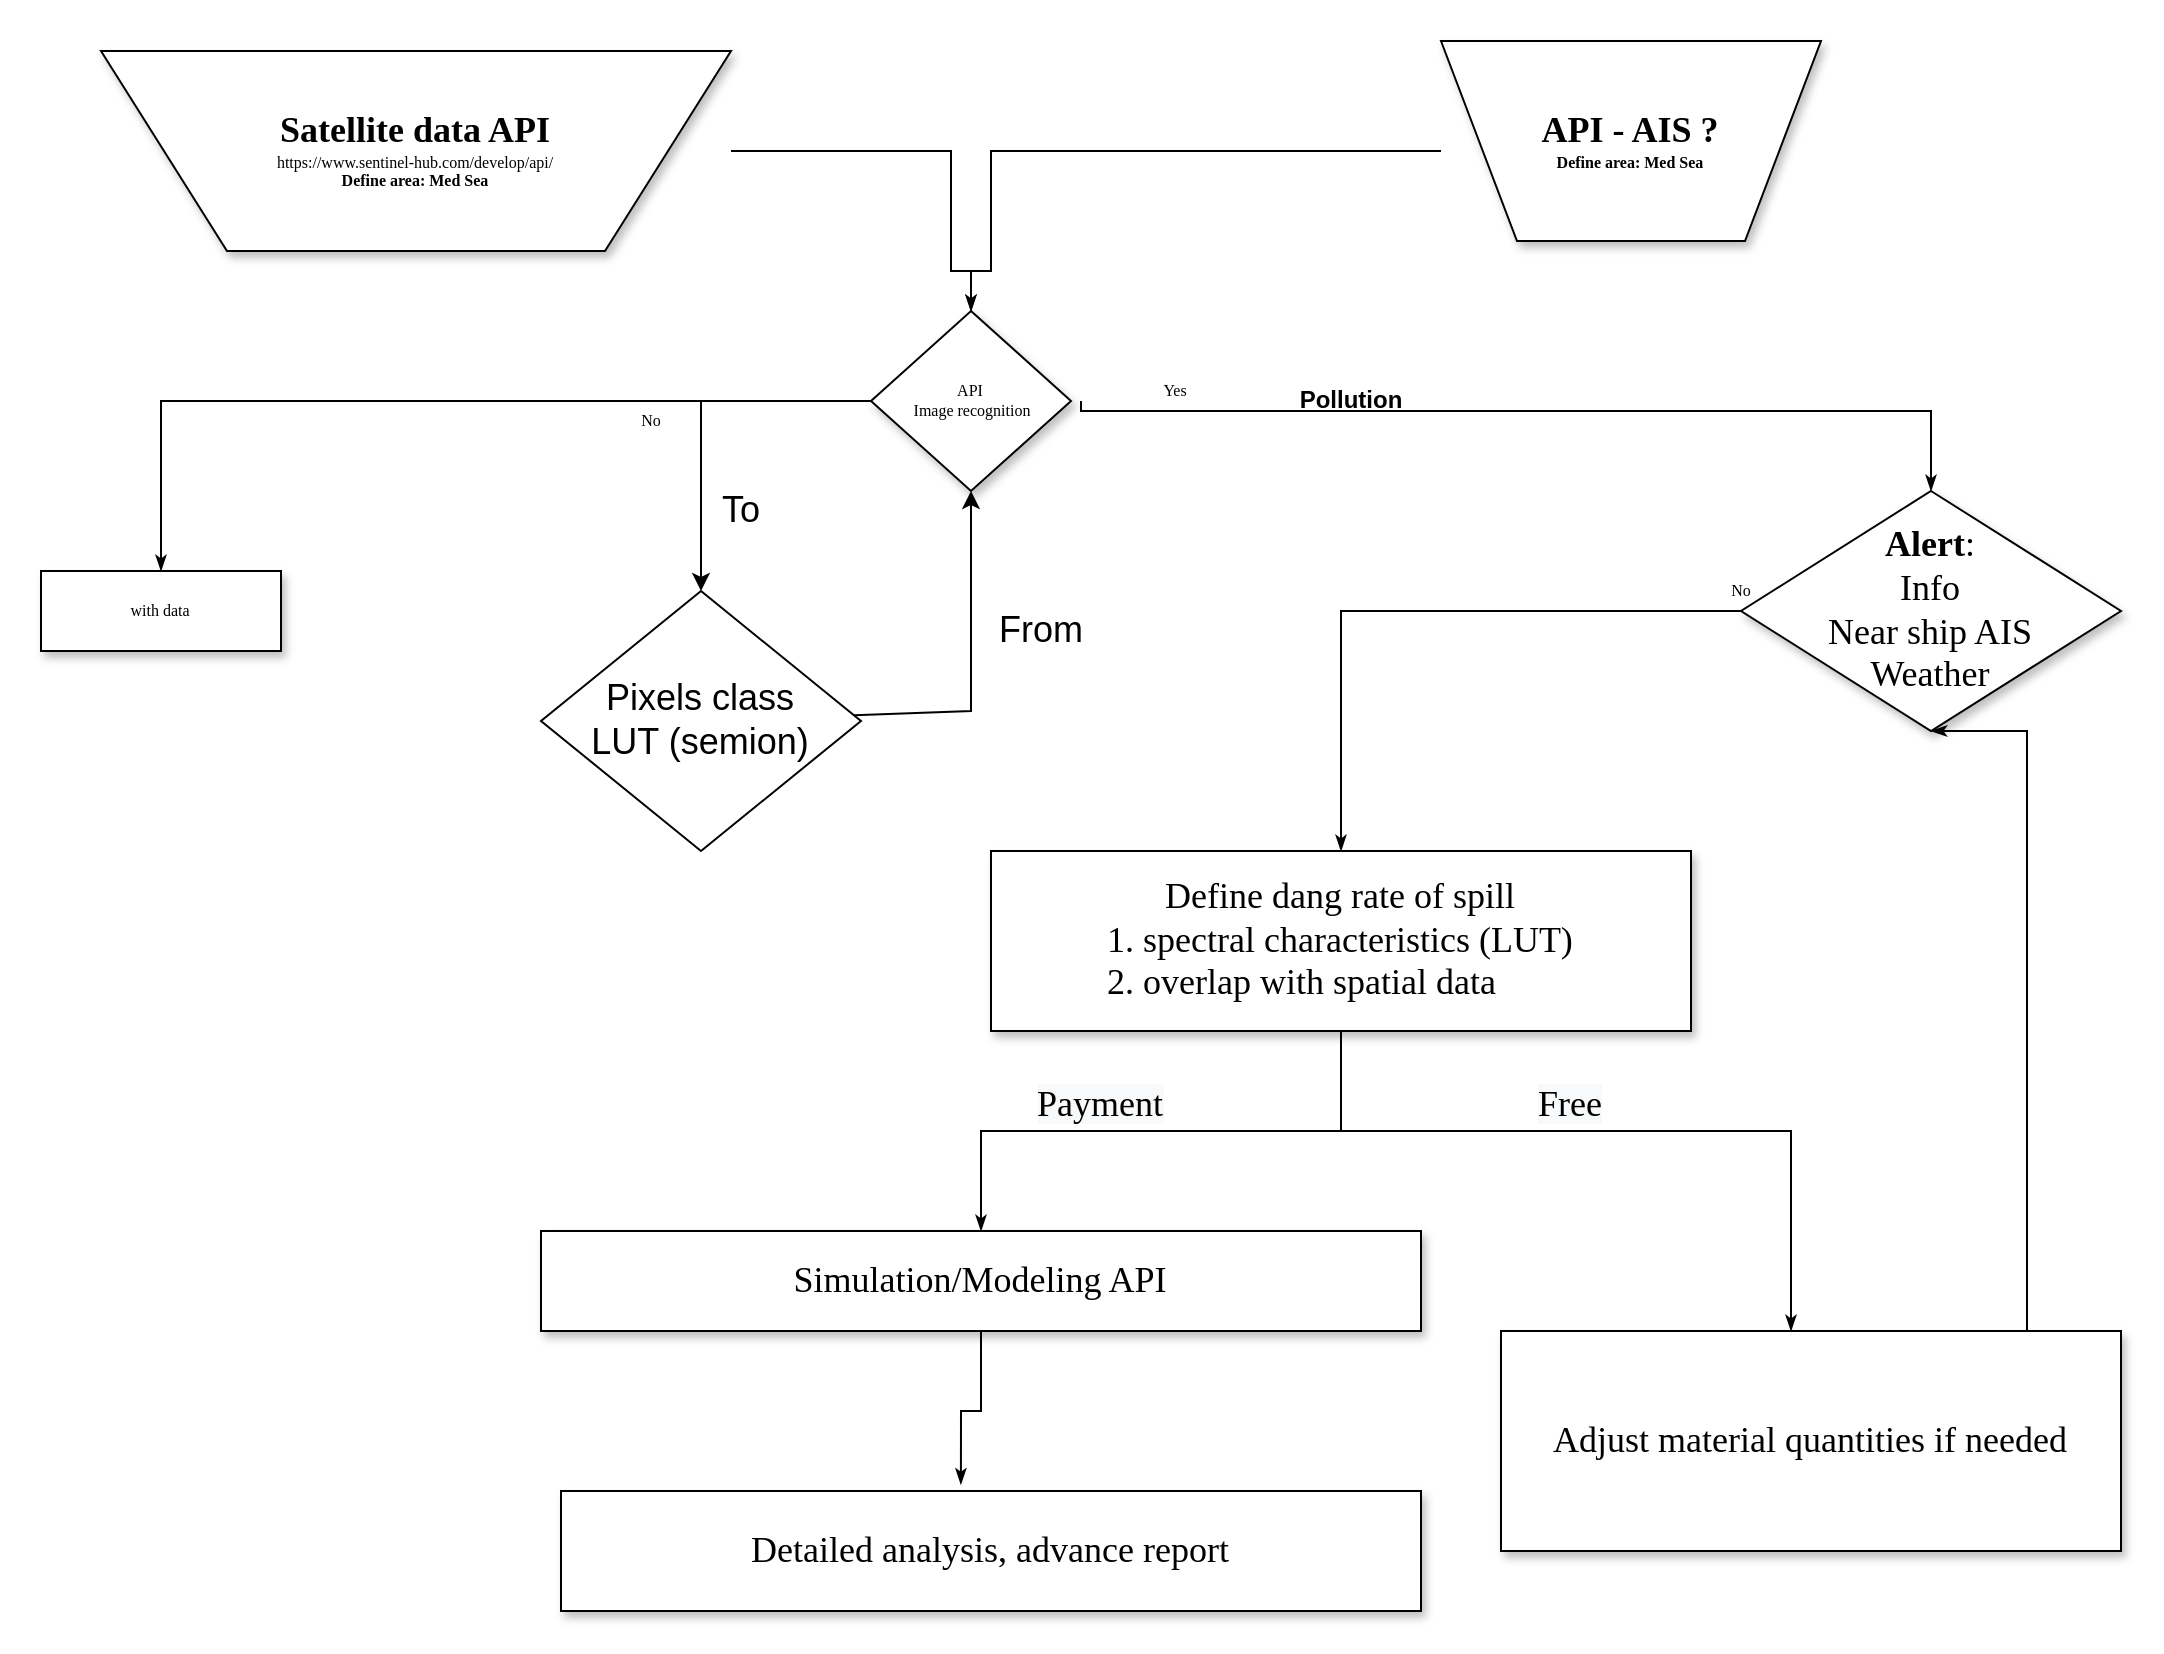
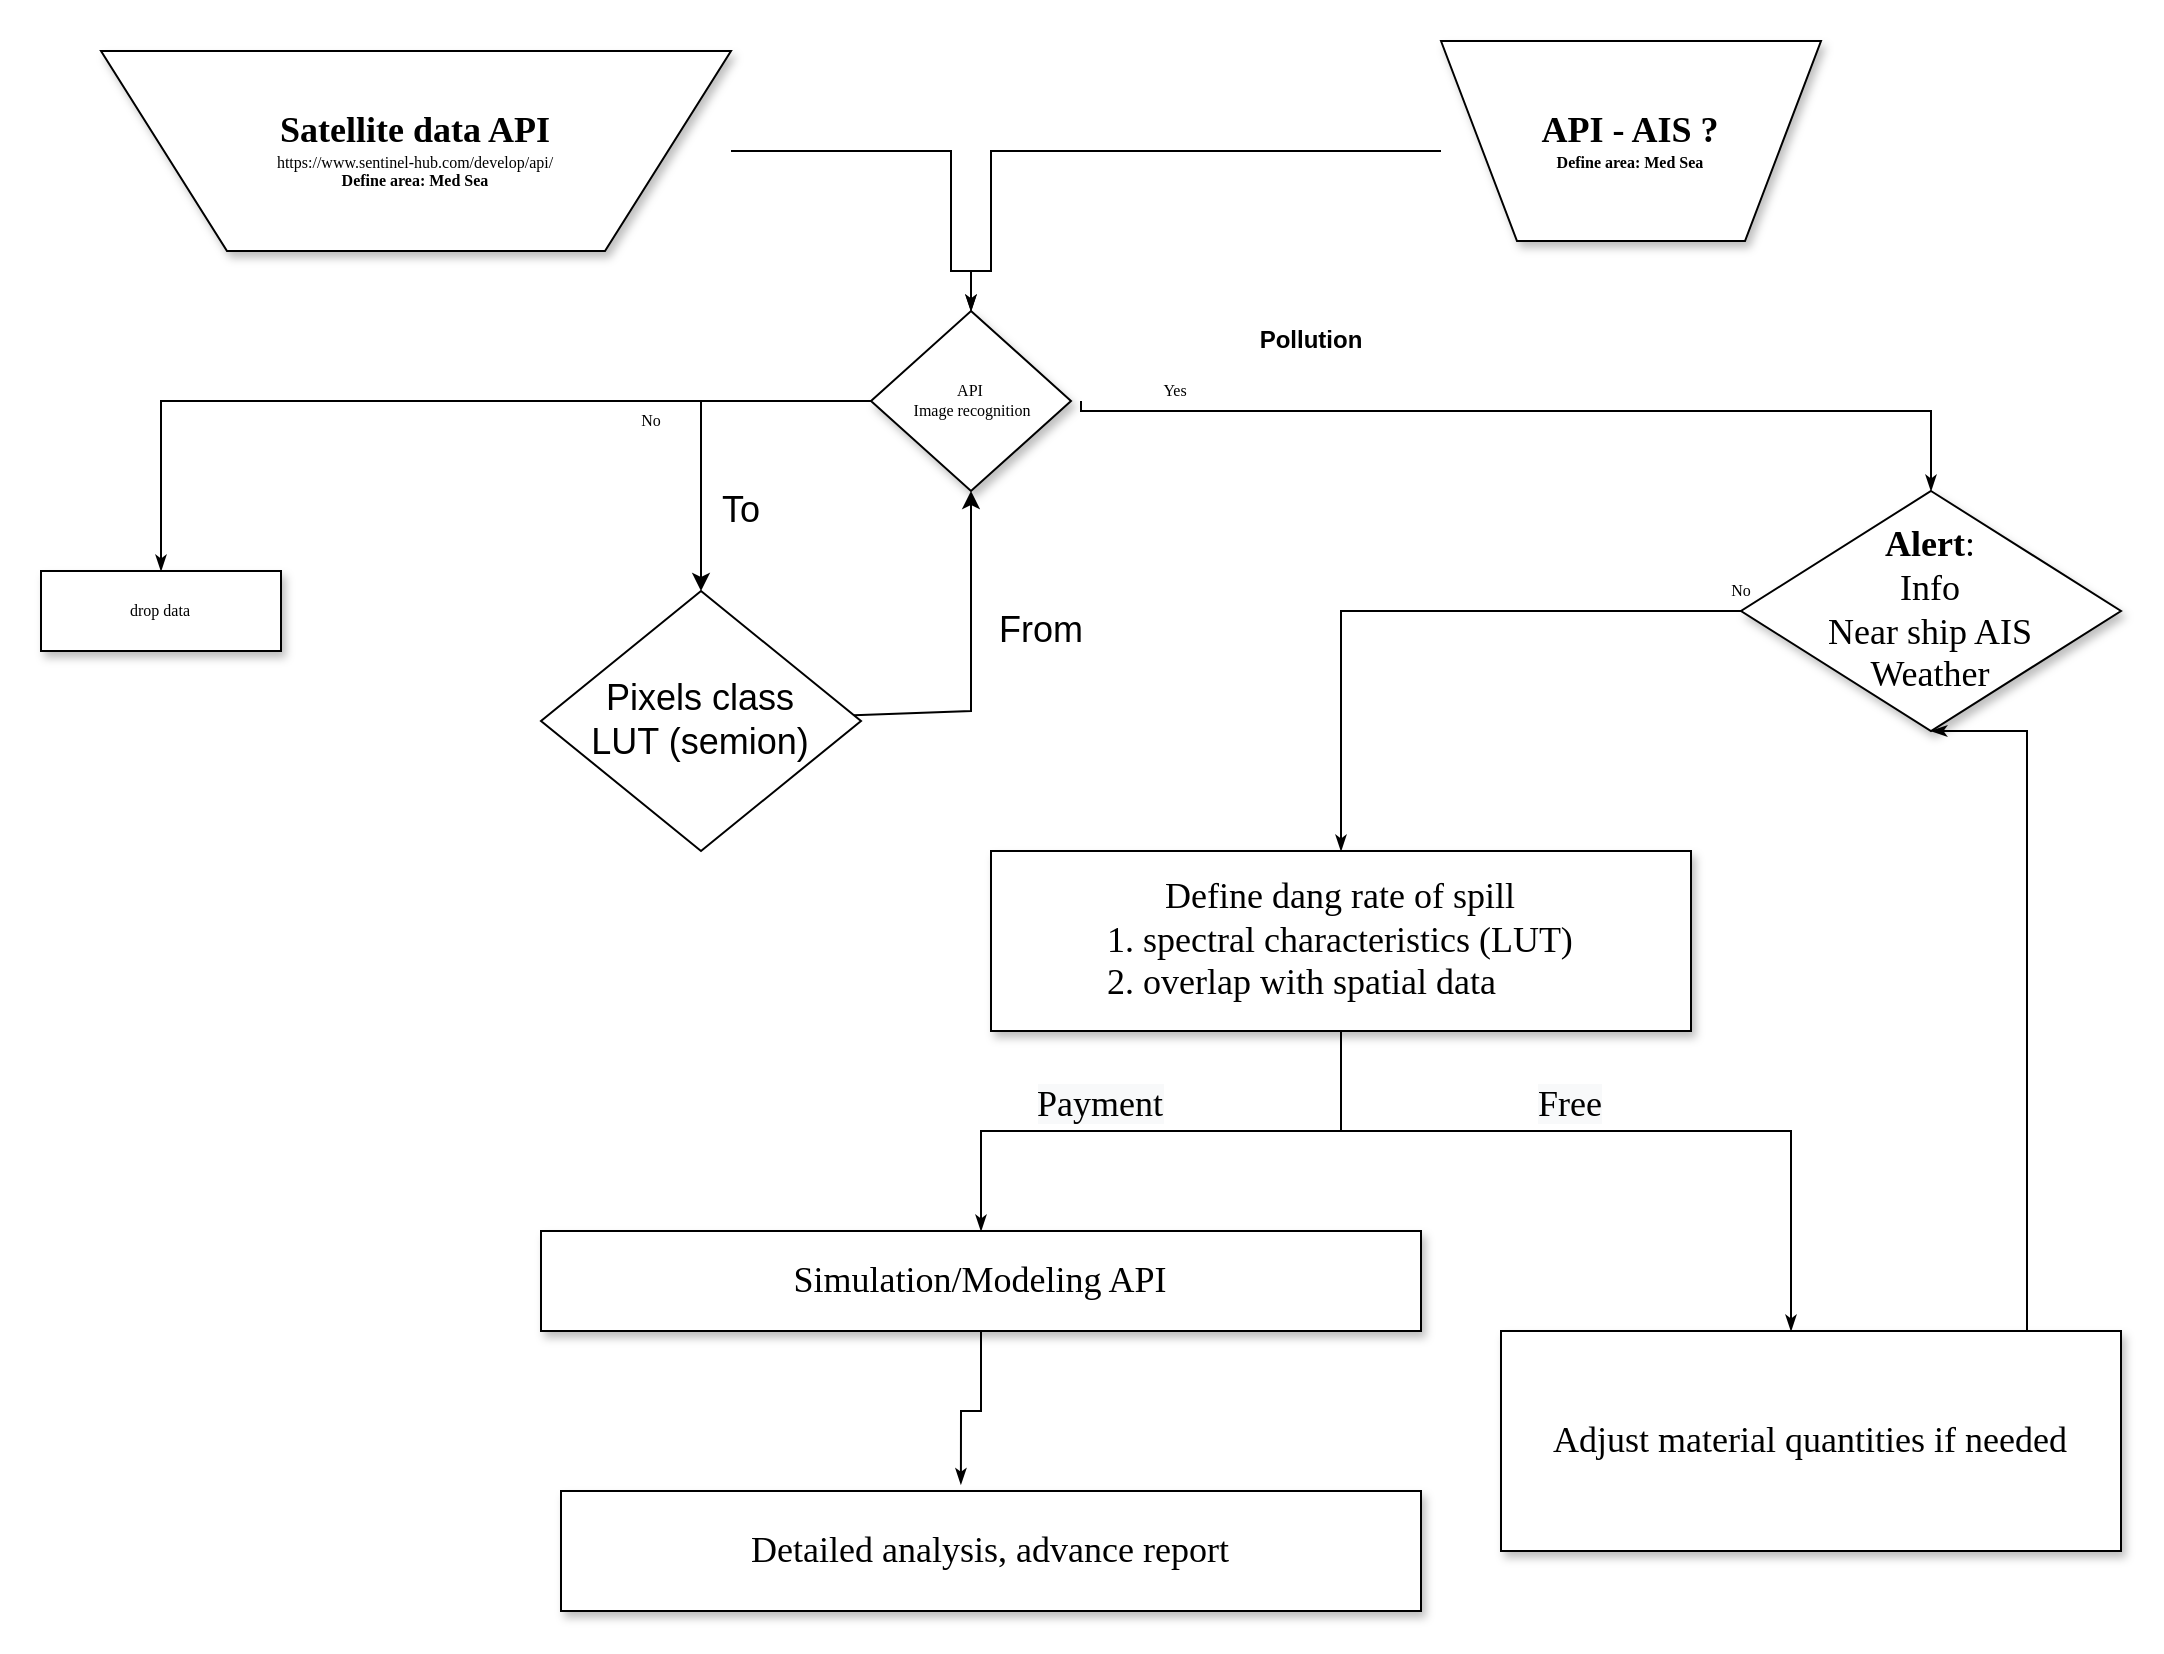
node "Pollution": moved (1351, 401) -> (1311, 341)
node "with data": label "with data" -> "drop data"
